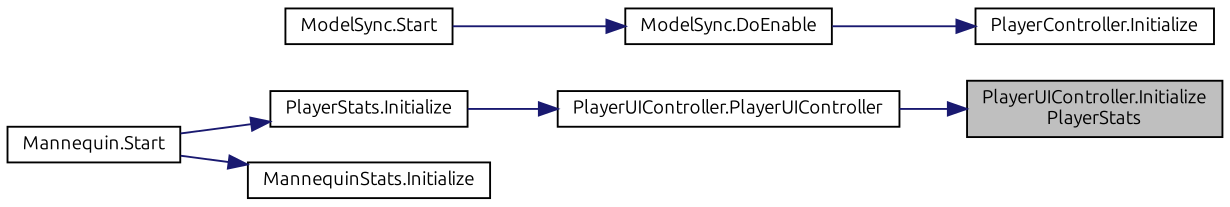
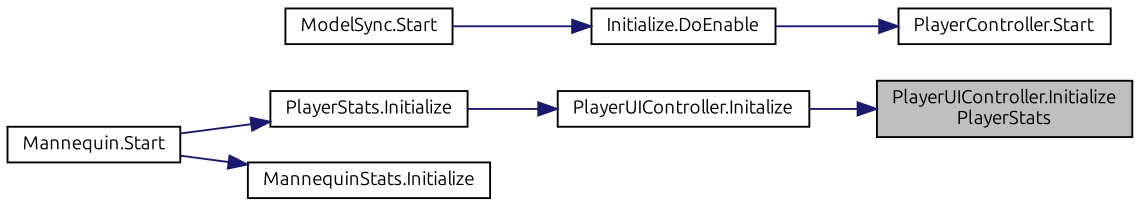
node "ModelSync.DoEnable": label "ModelSync.DoEnable" -> "Initialize.DoEnable"
node "PlayerController.Initialize": label "PlayerController.Initialize" -> "PlayerController.Start"
node "PlayerUIController.PlayerUIController": label "PlayerUIController.PlayerUIController" -> "PlayerUIController.Initalize"
